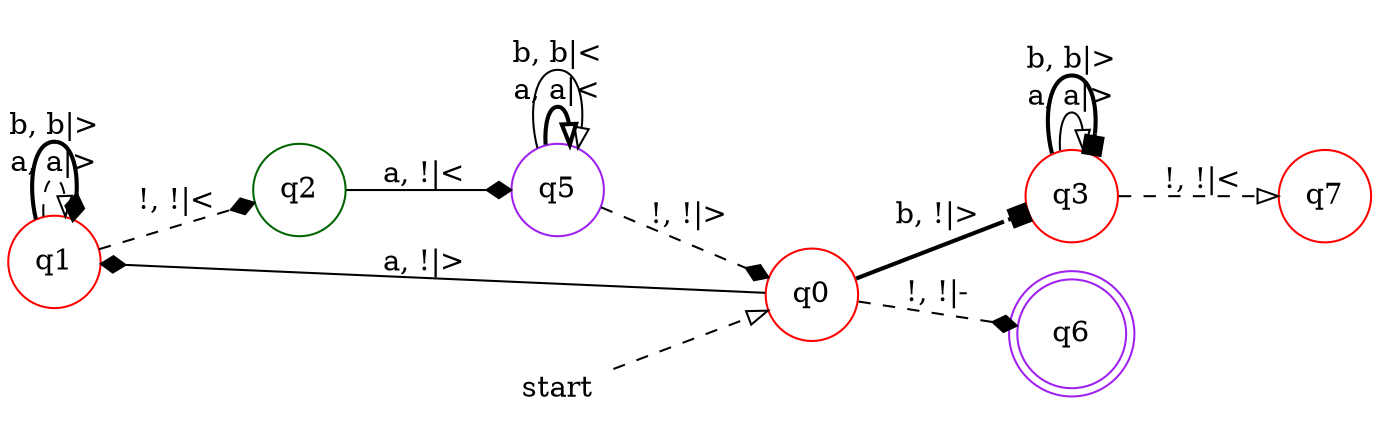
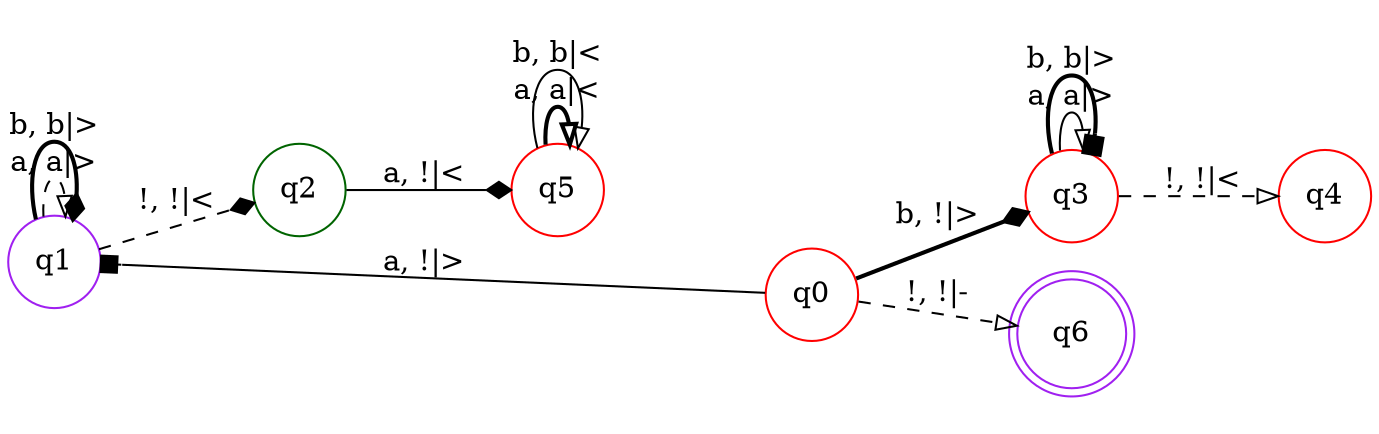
node "q5": color purple -> red
node "q7": label "q7" -> "q4"
edge "q5" -> "q0": removed, label "!, !|>"
edge "q0" -> "q3": arrowhead box -> diamond
node "q1": color red -> purple
edge "q0" -> "q1": arrowhead diamond -> box
edge "q0" -> "q6": arrowhead diamond -> onormal
node "start": removed
